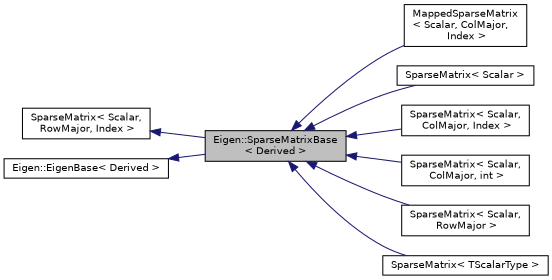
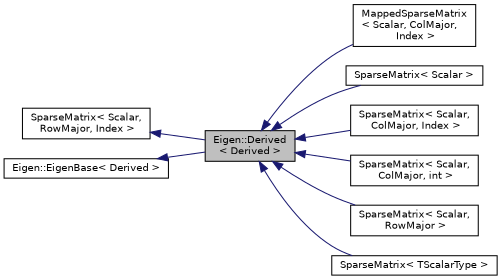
node "Eigen::SparseMatrixBase < Derived >": label "Eigen::SparseMatrixBase < Derived >" -> "Eigen::Derived < Derived >"
